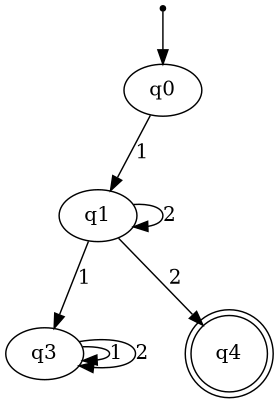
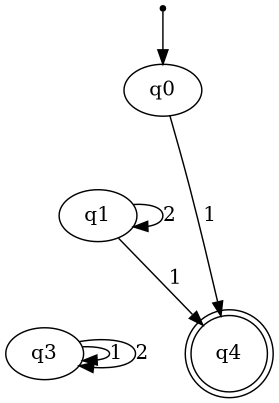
edge "q0" -> "q1": now "q0" -> "q4"
edge "q1" -> "q3": removed, label "1"
edge "q1" -> "q4": label "2" -> "1"
